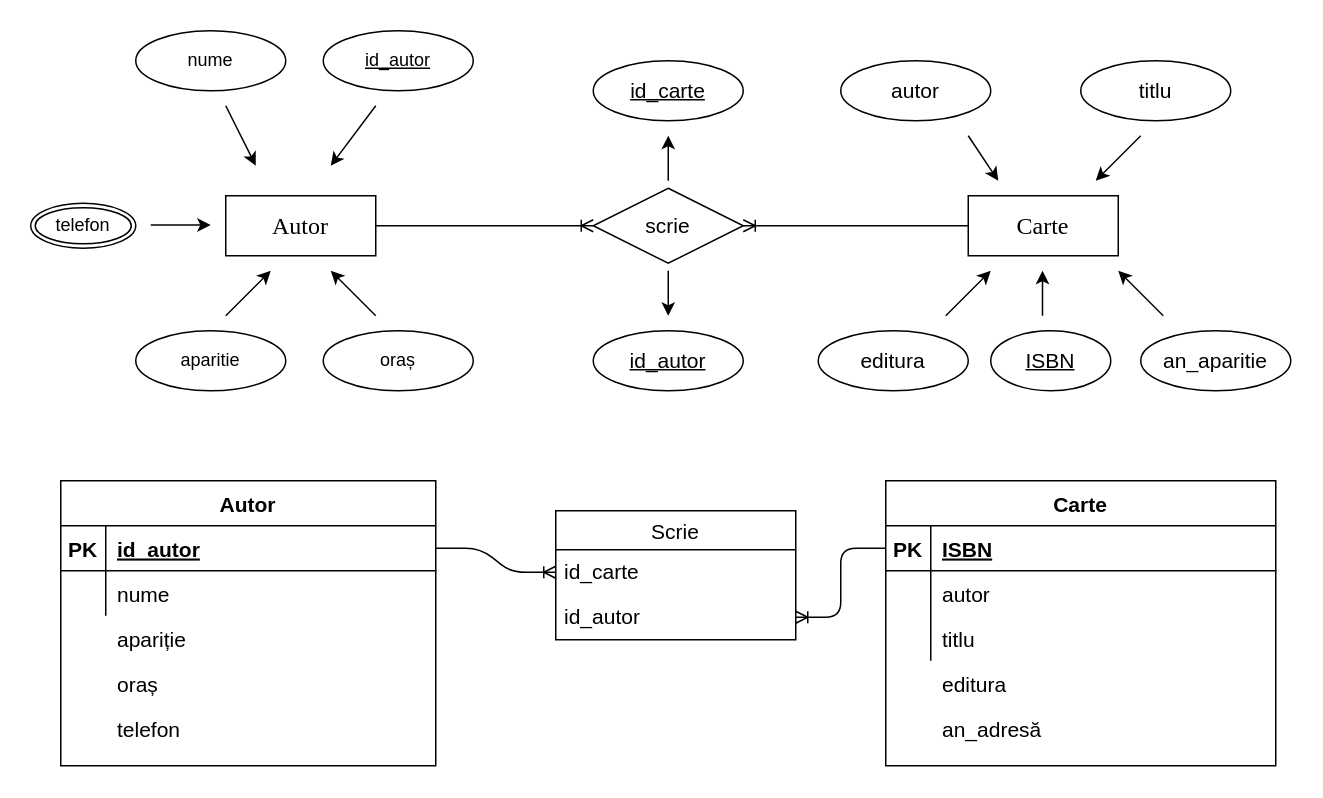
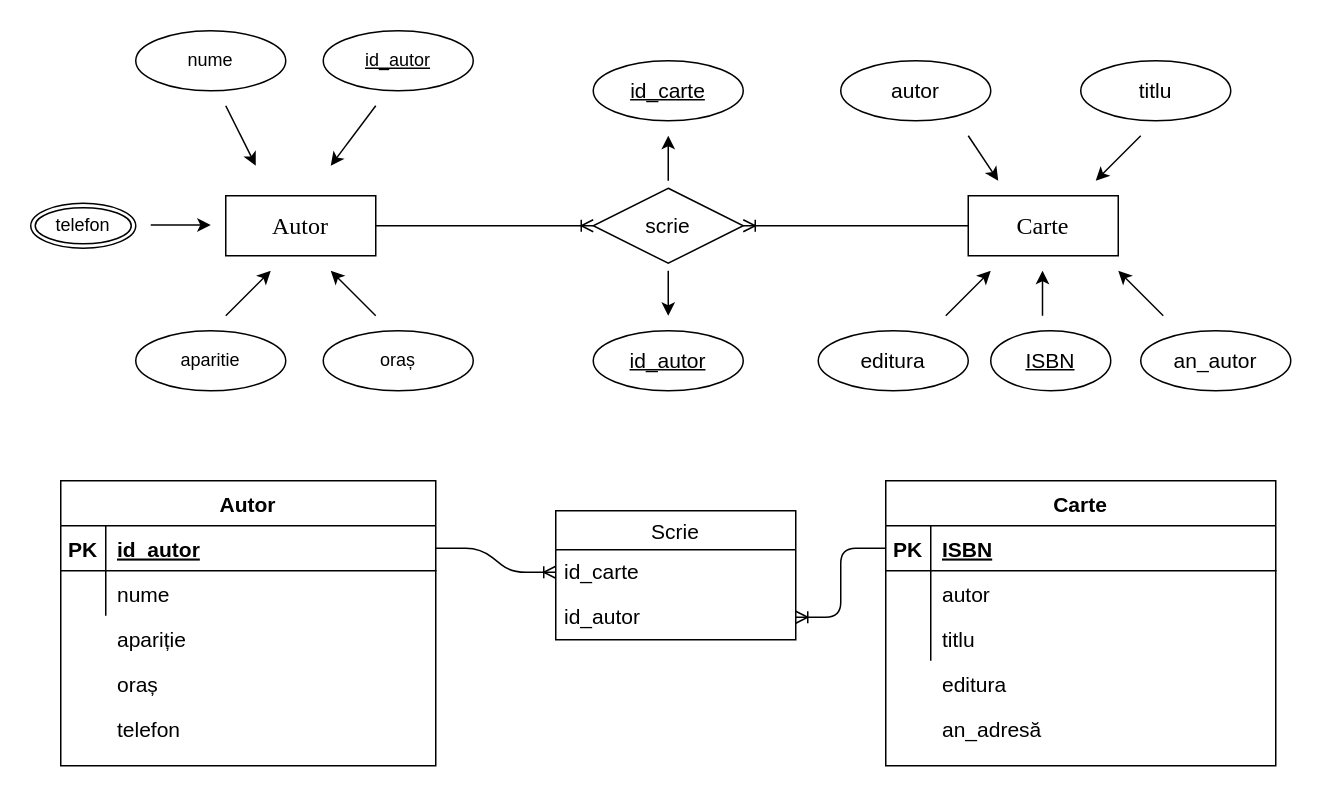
node "an_aparitie": label "an_aparitie" -> "an_autor"
